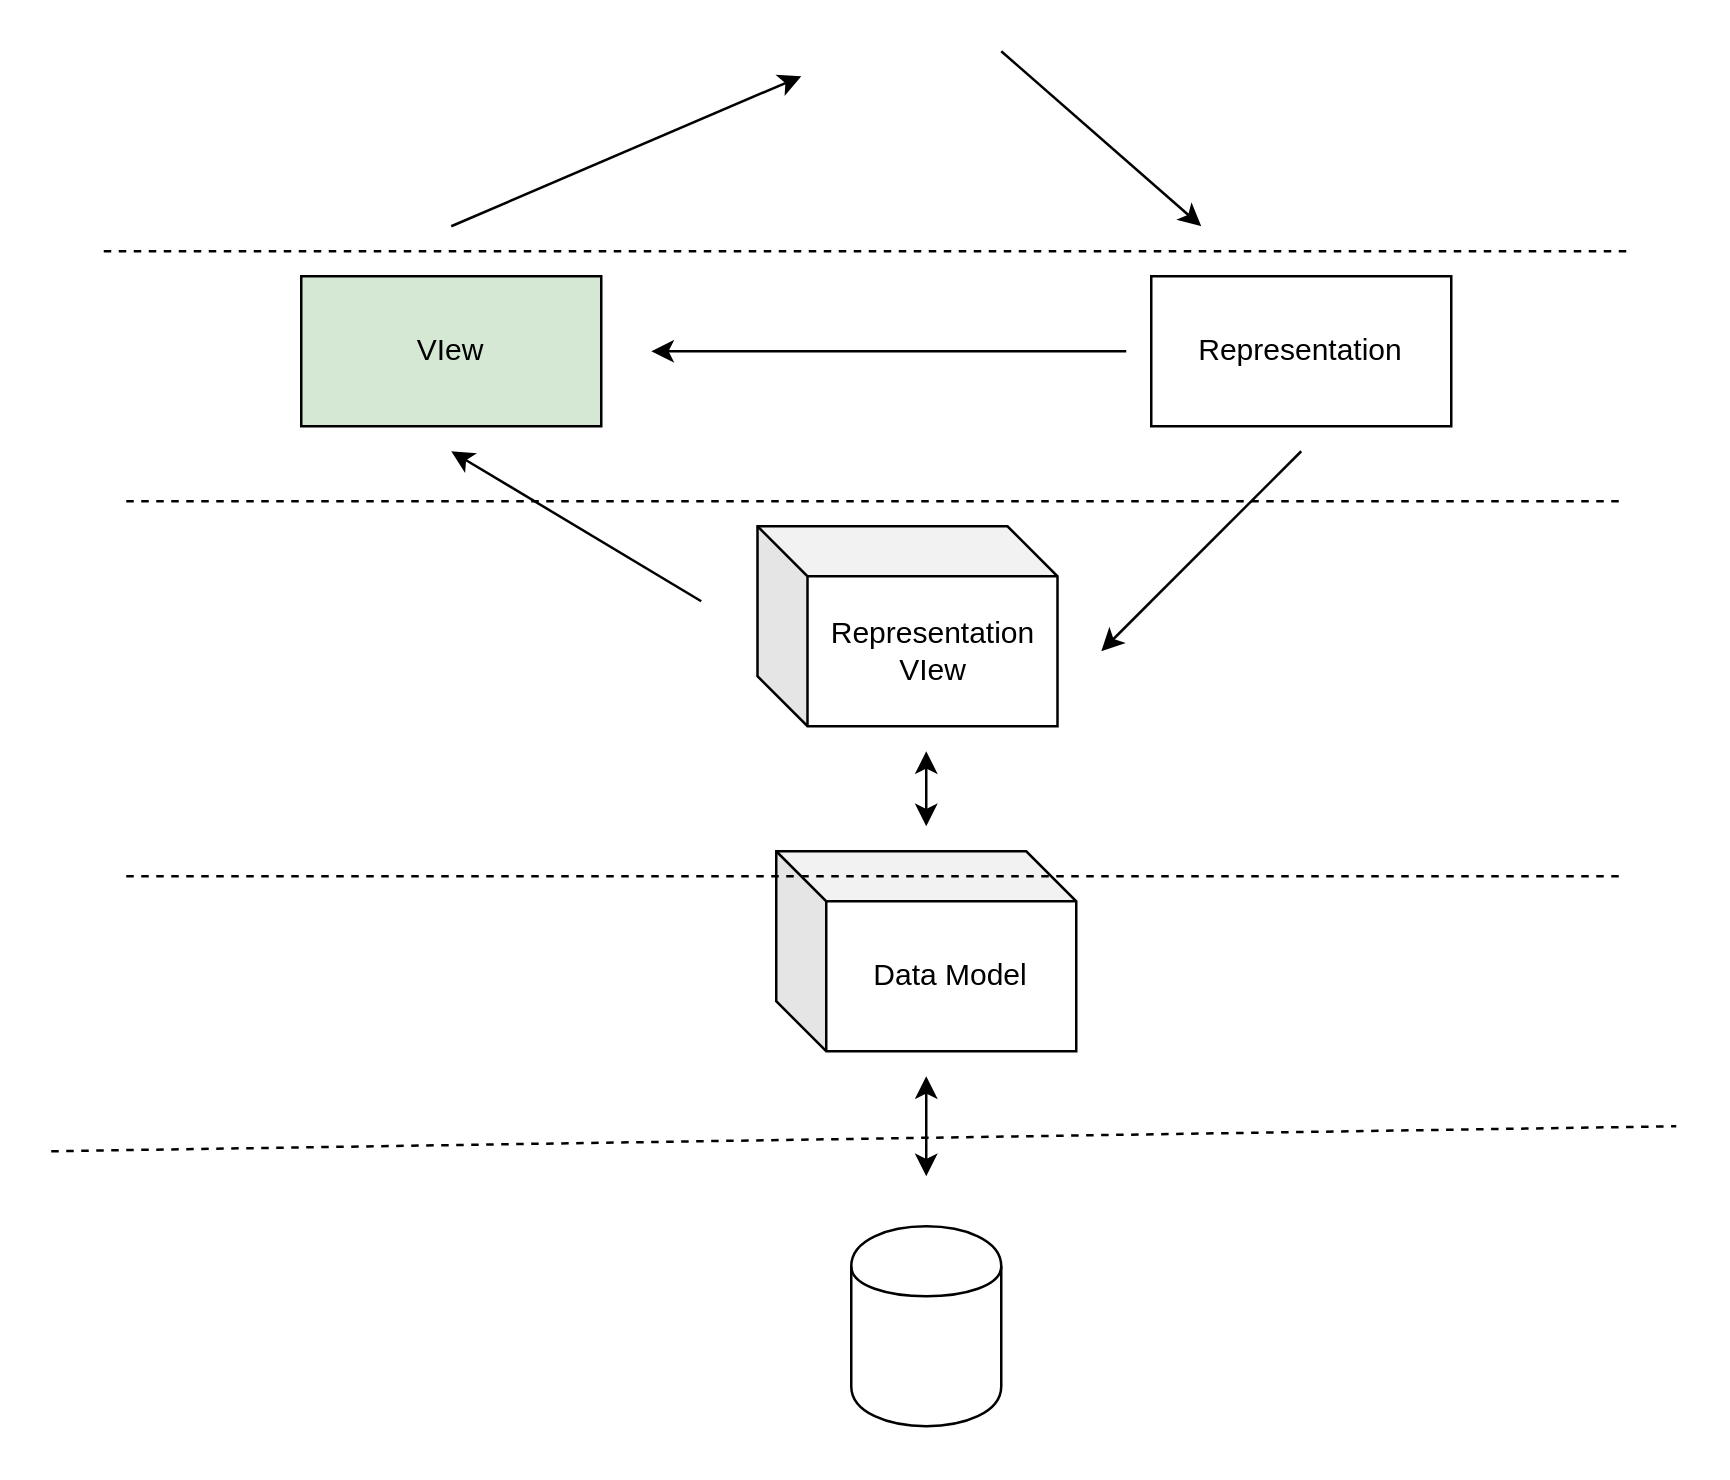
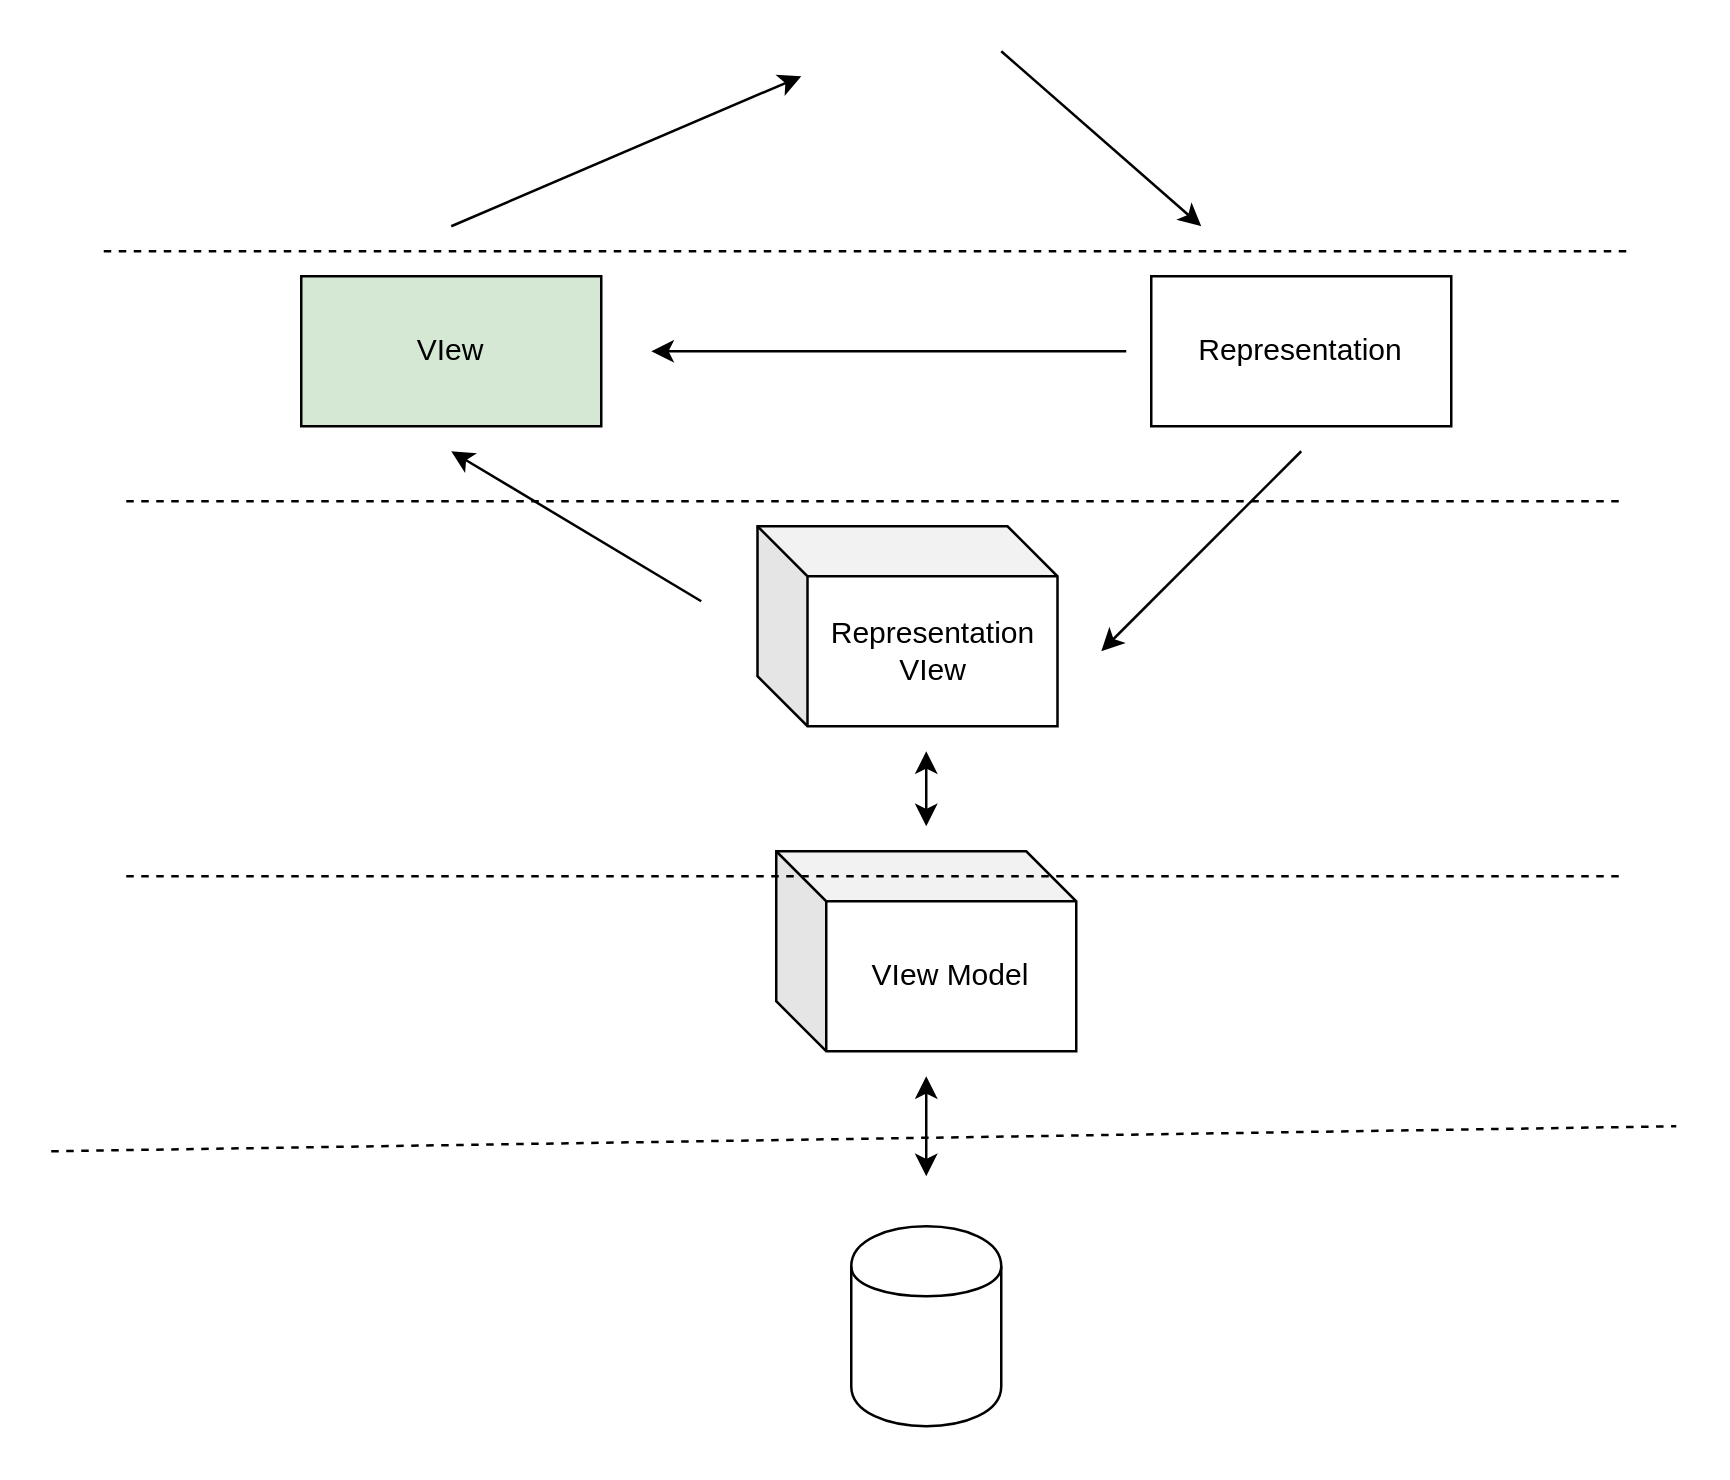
node "Data Model": label "Data Model" -> "VIew Model"
